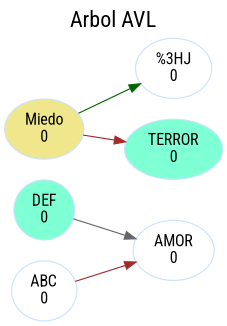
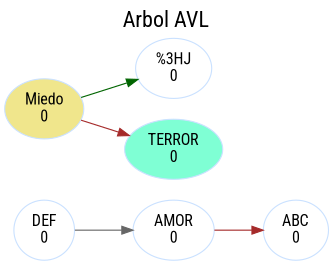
node "DEF 0": fillcolor aquamarine -> white
edge "ABC 0" -> "AMOR 0": reversed
